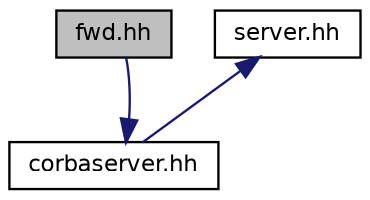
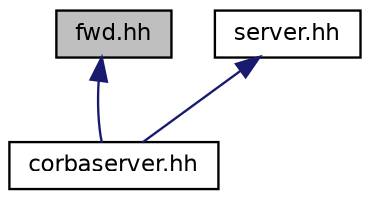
edge "fwd.hh" -> "corbaserver.hh": reversed
